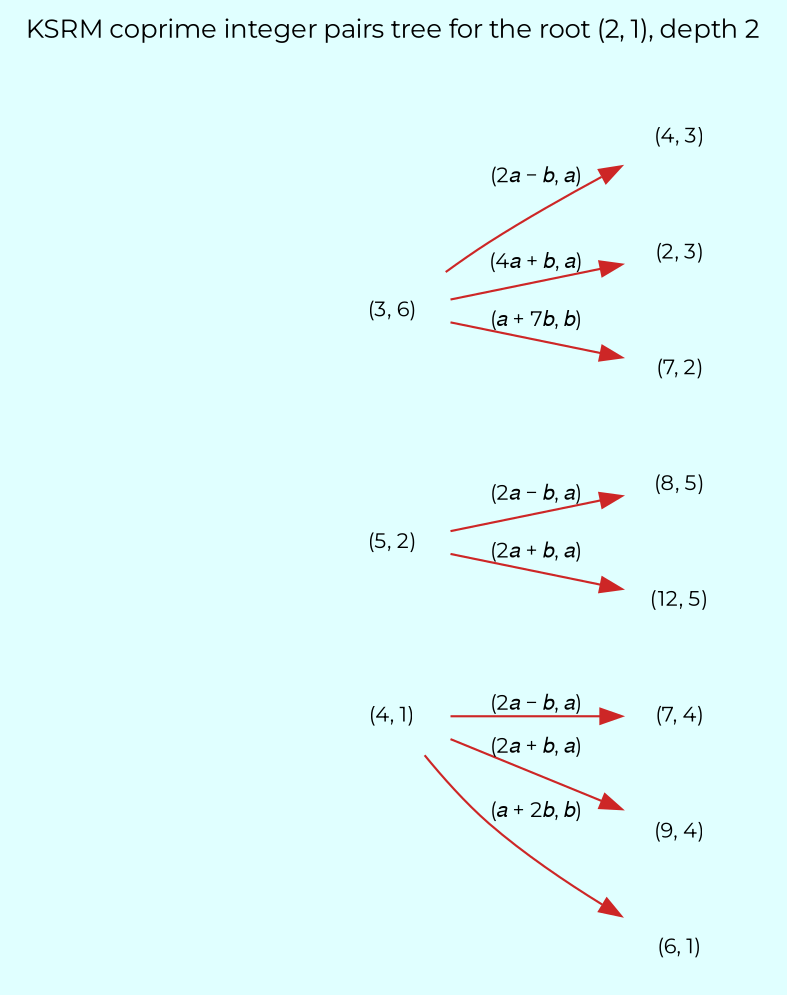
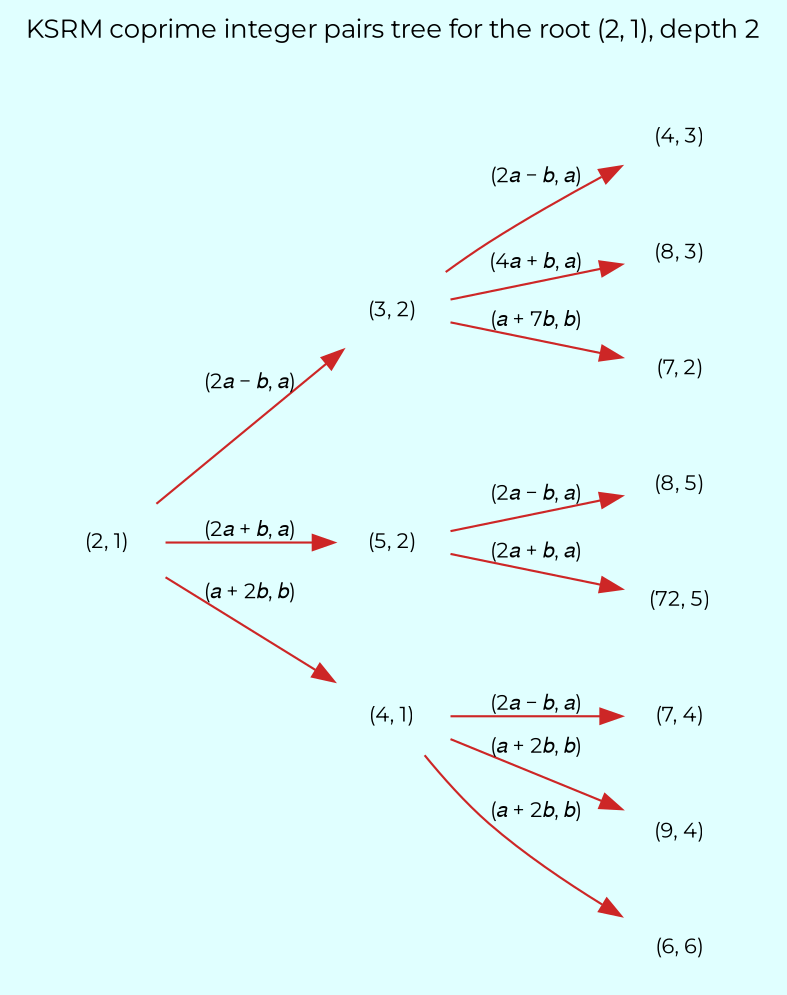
node "(2, 3)": label "(2, 3)" -> "(8, 3)"
node "(3, 6)": label "(3, 6)" -> "(3, 2)"
node "(2, 1)": added
node "(12, 5)": label "(12, 5)" -> "(72, 5)"
edge "(4, 1)" -> "(9, 4)": label "(2𝑎 + 𝑏, 𝑎)" -> "(𝑎 + 2𝑏, 𝑏)"
node "(6, 1)": label "(6, 1)" -> "(6, 6)"
